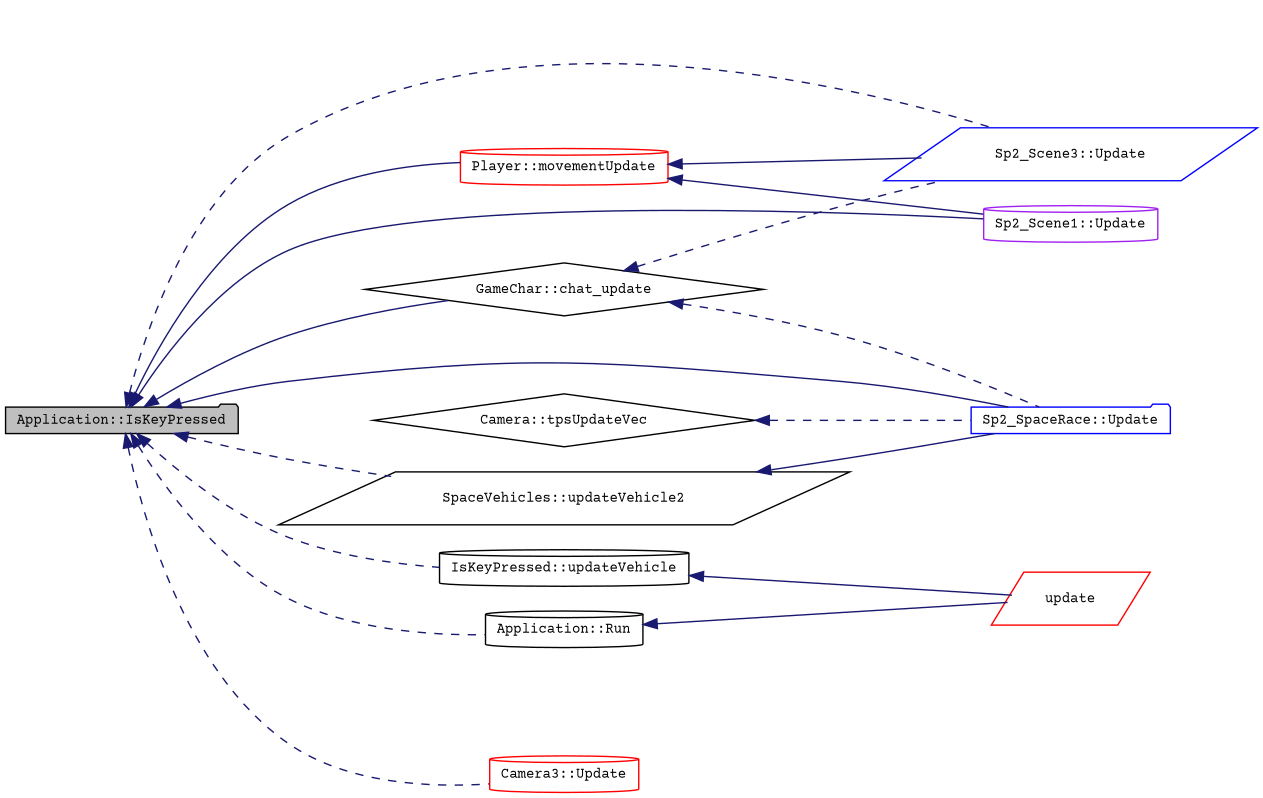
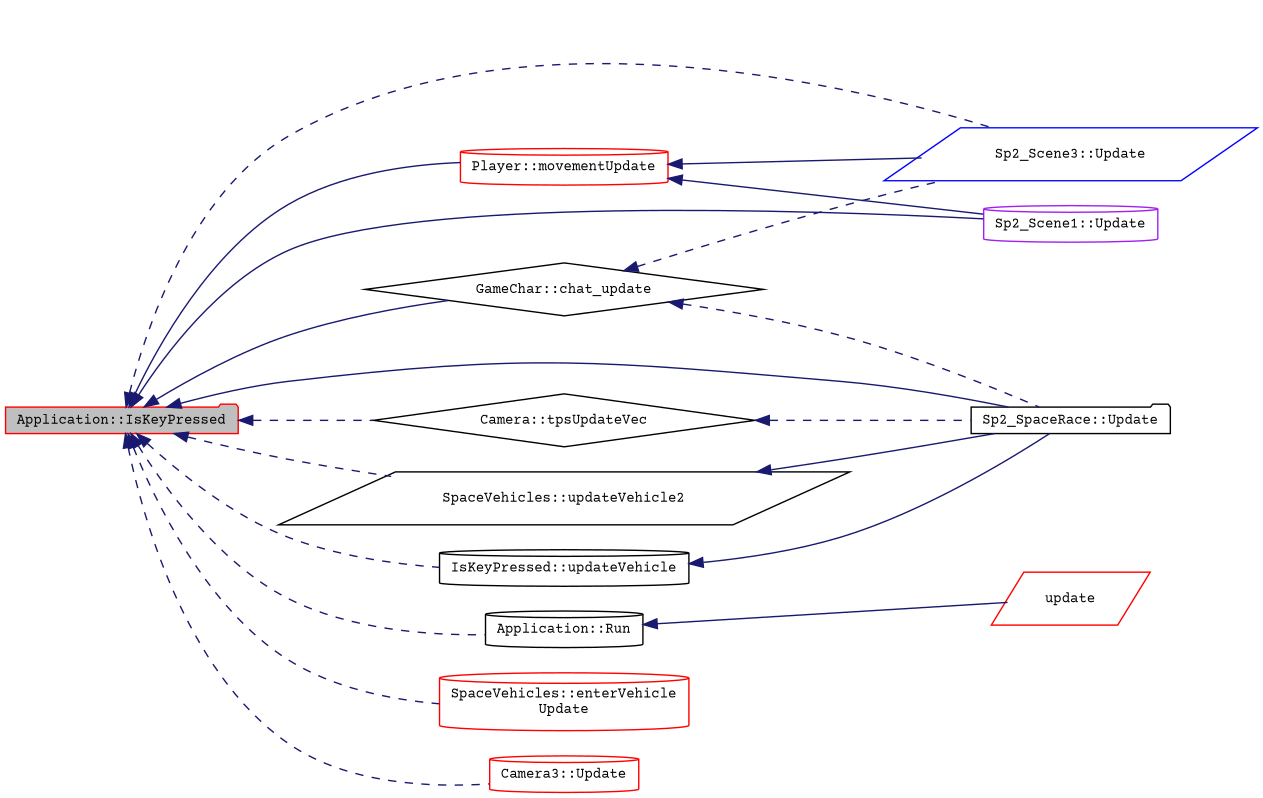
node "Application::IsKeyPressed": color black -> red
edge "Camera::tpsUpdateVec" -> "Application::IsKeyPressed": added
node "Sp2_SpaceRace::Update": color blue -> black
edge "update" -> "IsKeyPressed::updateVehicle": now "Sp2_SpaceRace::Update" -> "IsKeyPressed::updateVehicle"
node "SpaceVehicles::enterVehicle Update": added
